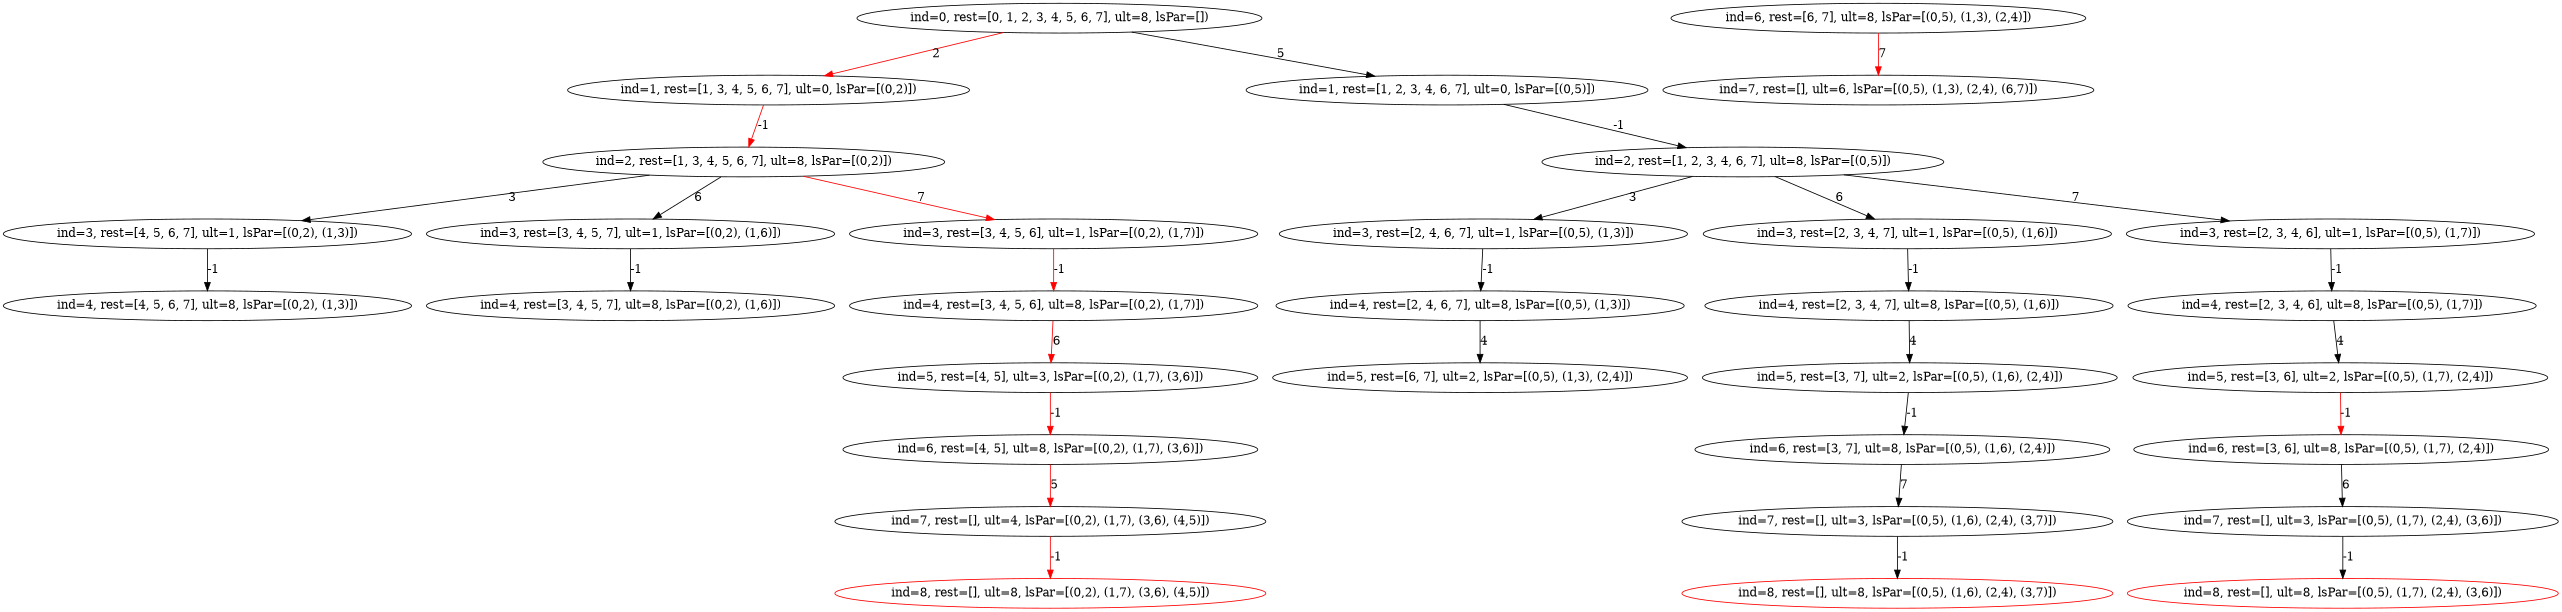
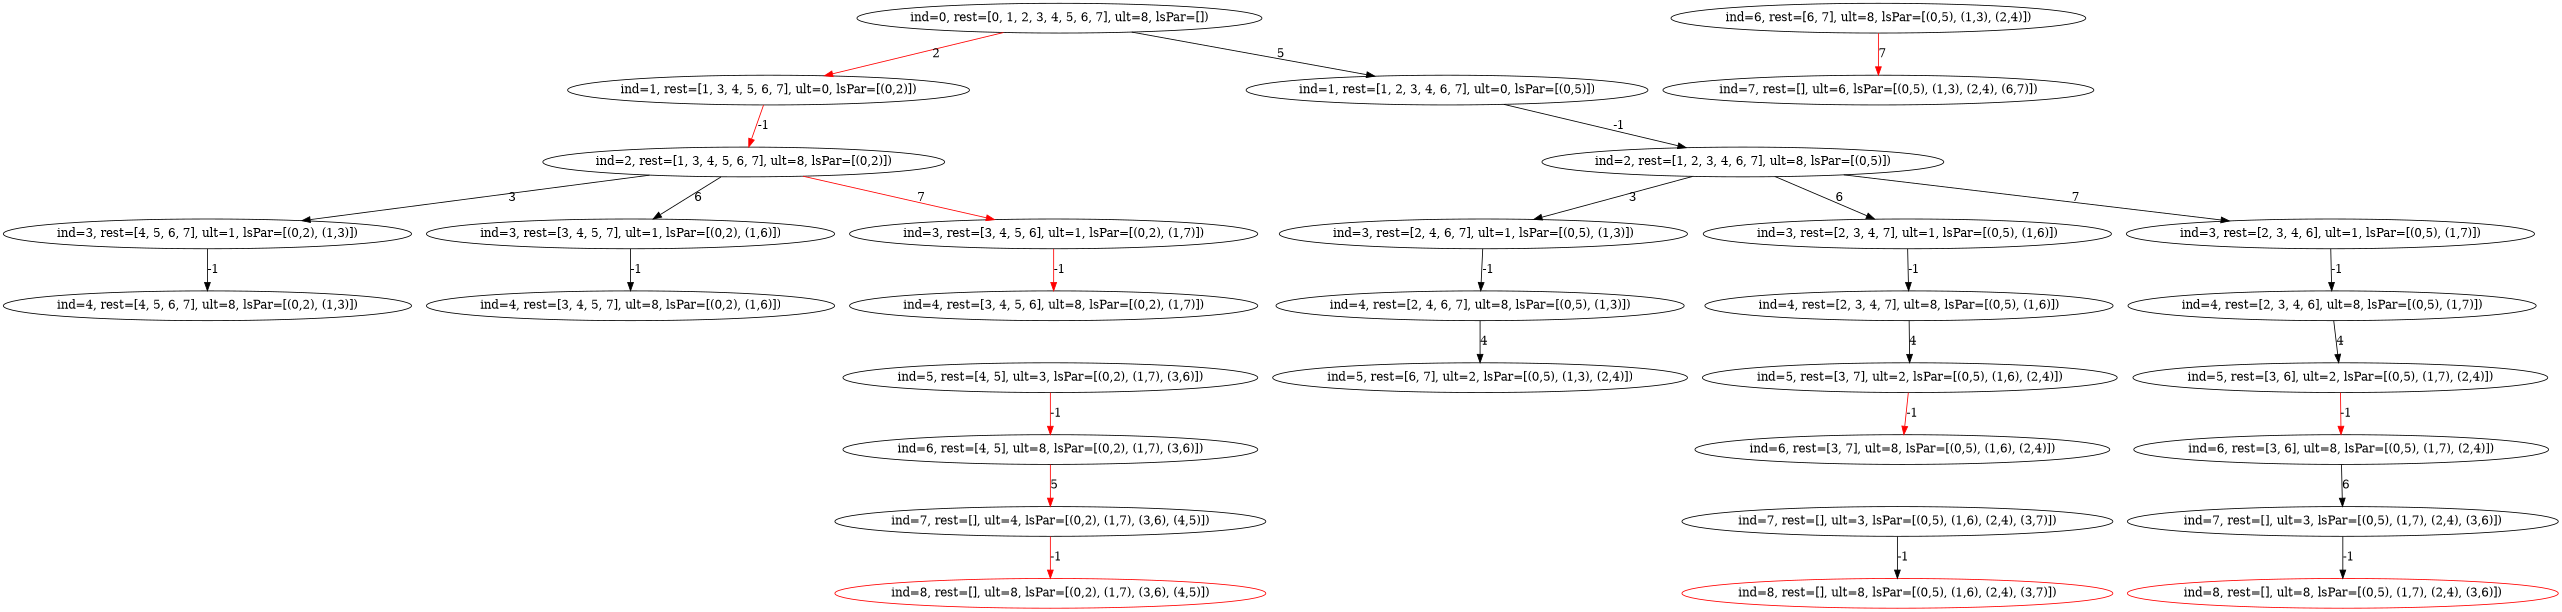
edge "ind=4, rest=[3, 4, 5, 6], ult=8, lsPar=[(0,2), (1,7)])" -> "ind=5, rest=[4, 5], ult=3, lsPar=[(0,2), (1,7), (3,6)])": removed, label "6"
edge "ind=5, rest=[3, 7], ult=2, lsPar=[(0,5), (1,6), (2,4)])" -> "ind=6, rest=[3, 7], ult=8, lsPar=[(0,5), (1,6), (2,4)])": color black -> red
edge "ind=6, rest=[3, 7], ult=8, lsPar=[(0,5), (1,6), (2,4)])" -> "ind=7, rest=[], ult=3, lsPar=[(0,5), (1,6), (2,4), (3,7)])": removed, label "7"
